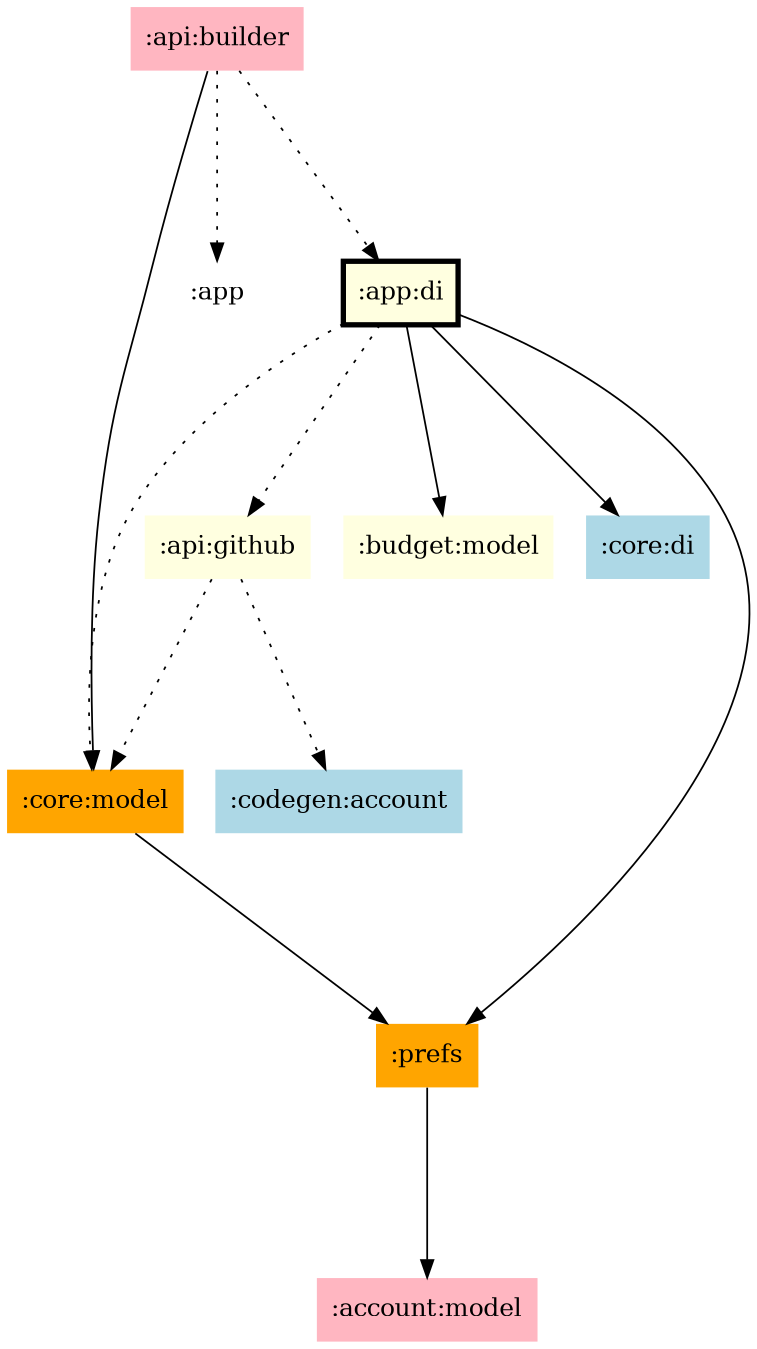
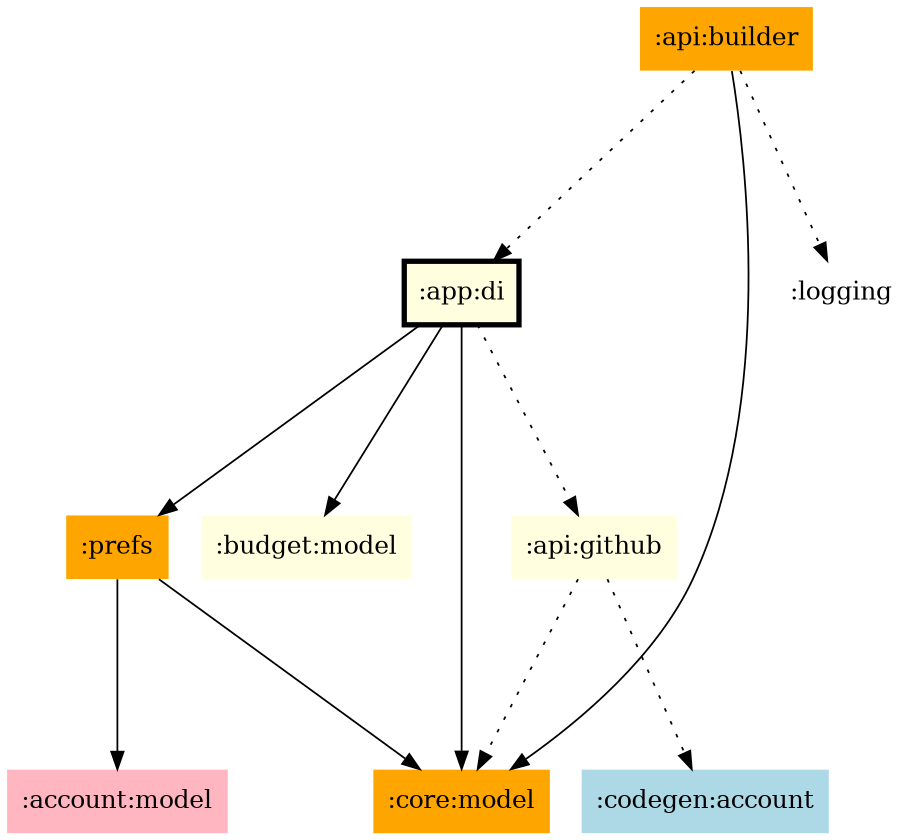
node ":api:builder": fillcolor lightpink -> orange
node ":app": label ":app" -> ":logging"
edge ":app:di" -> ":core:model": style dotted -> solid
node ":core:di": removed
edge ":core:model" -> ":prefs": reversed
